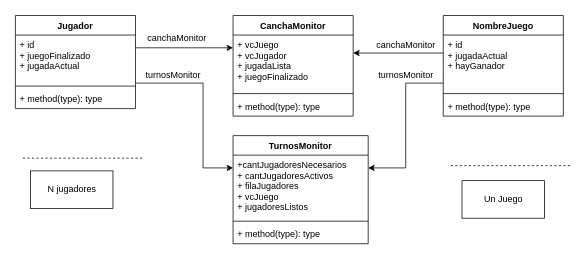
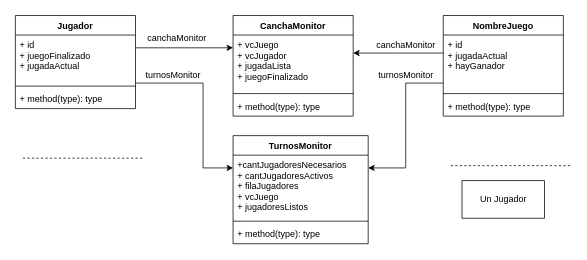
node "N jugadores": removed
node "Un Juego": label "Un Juego" -> "Un Jugador"
